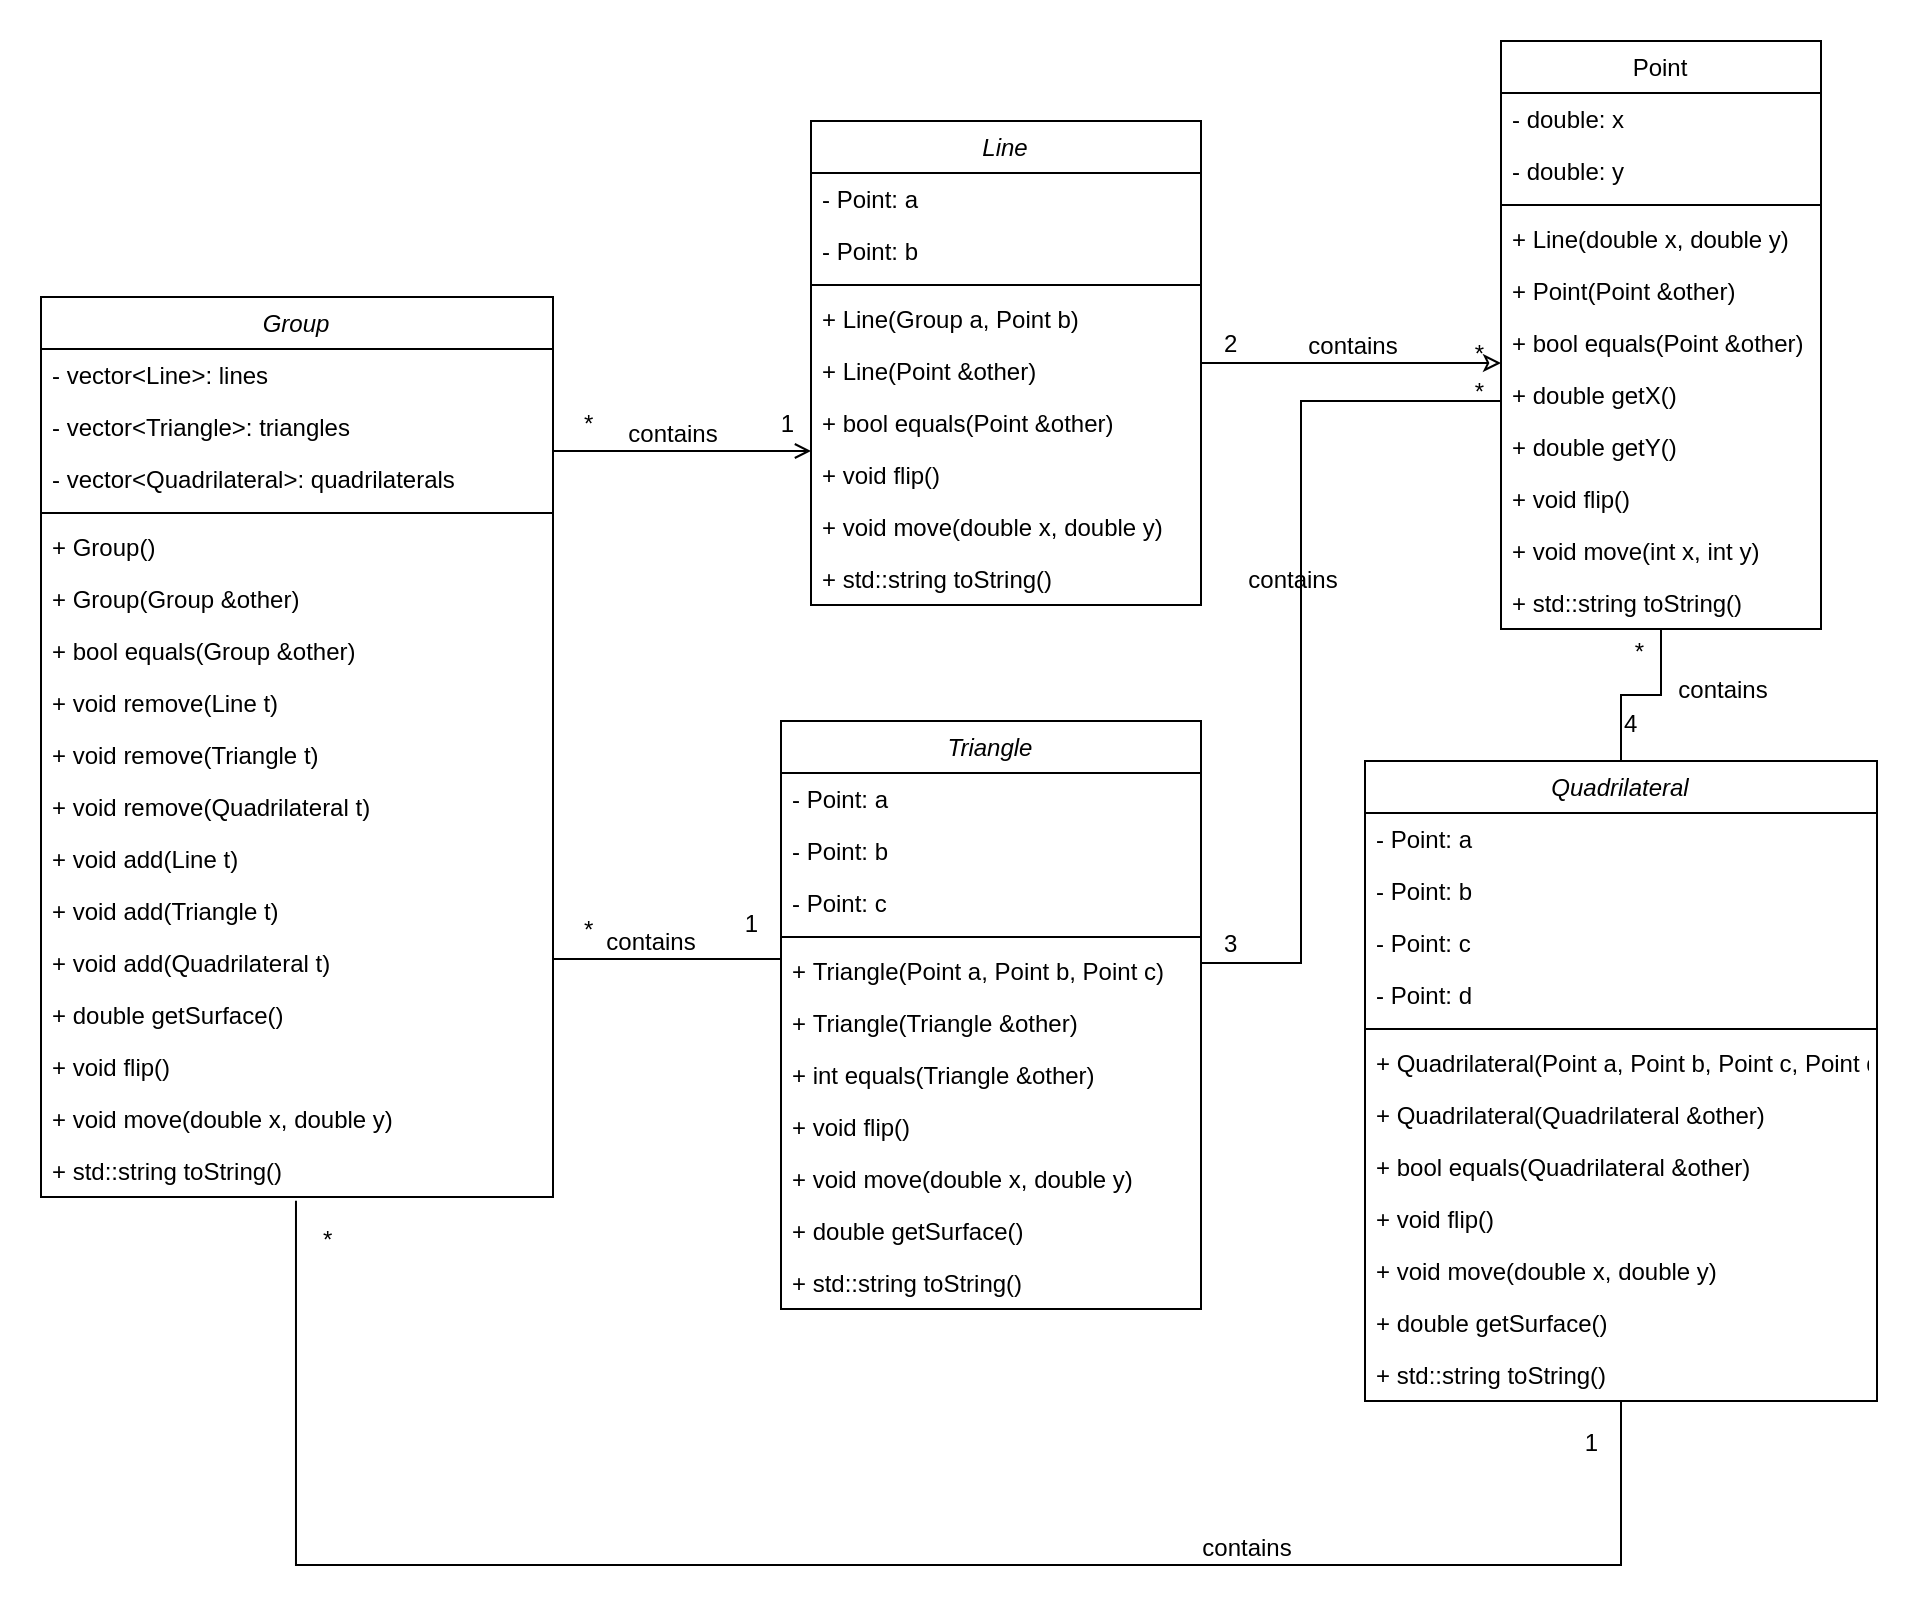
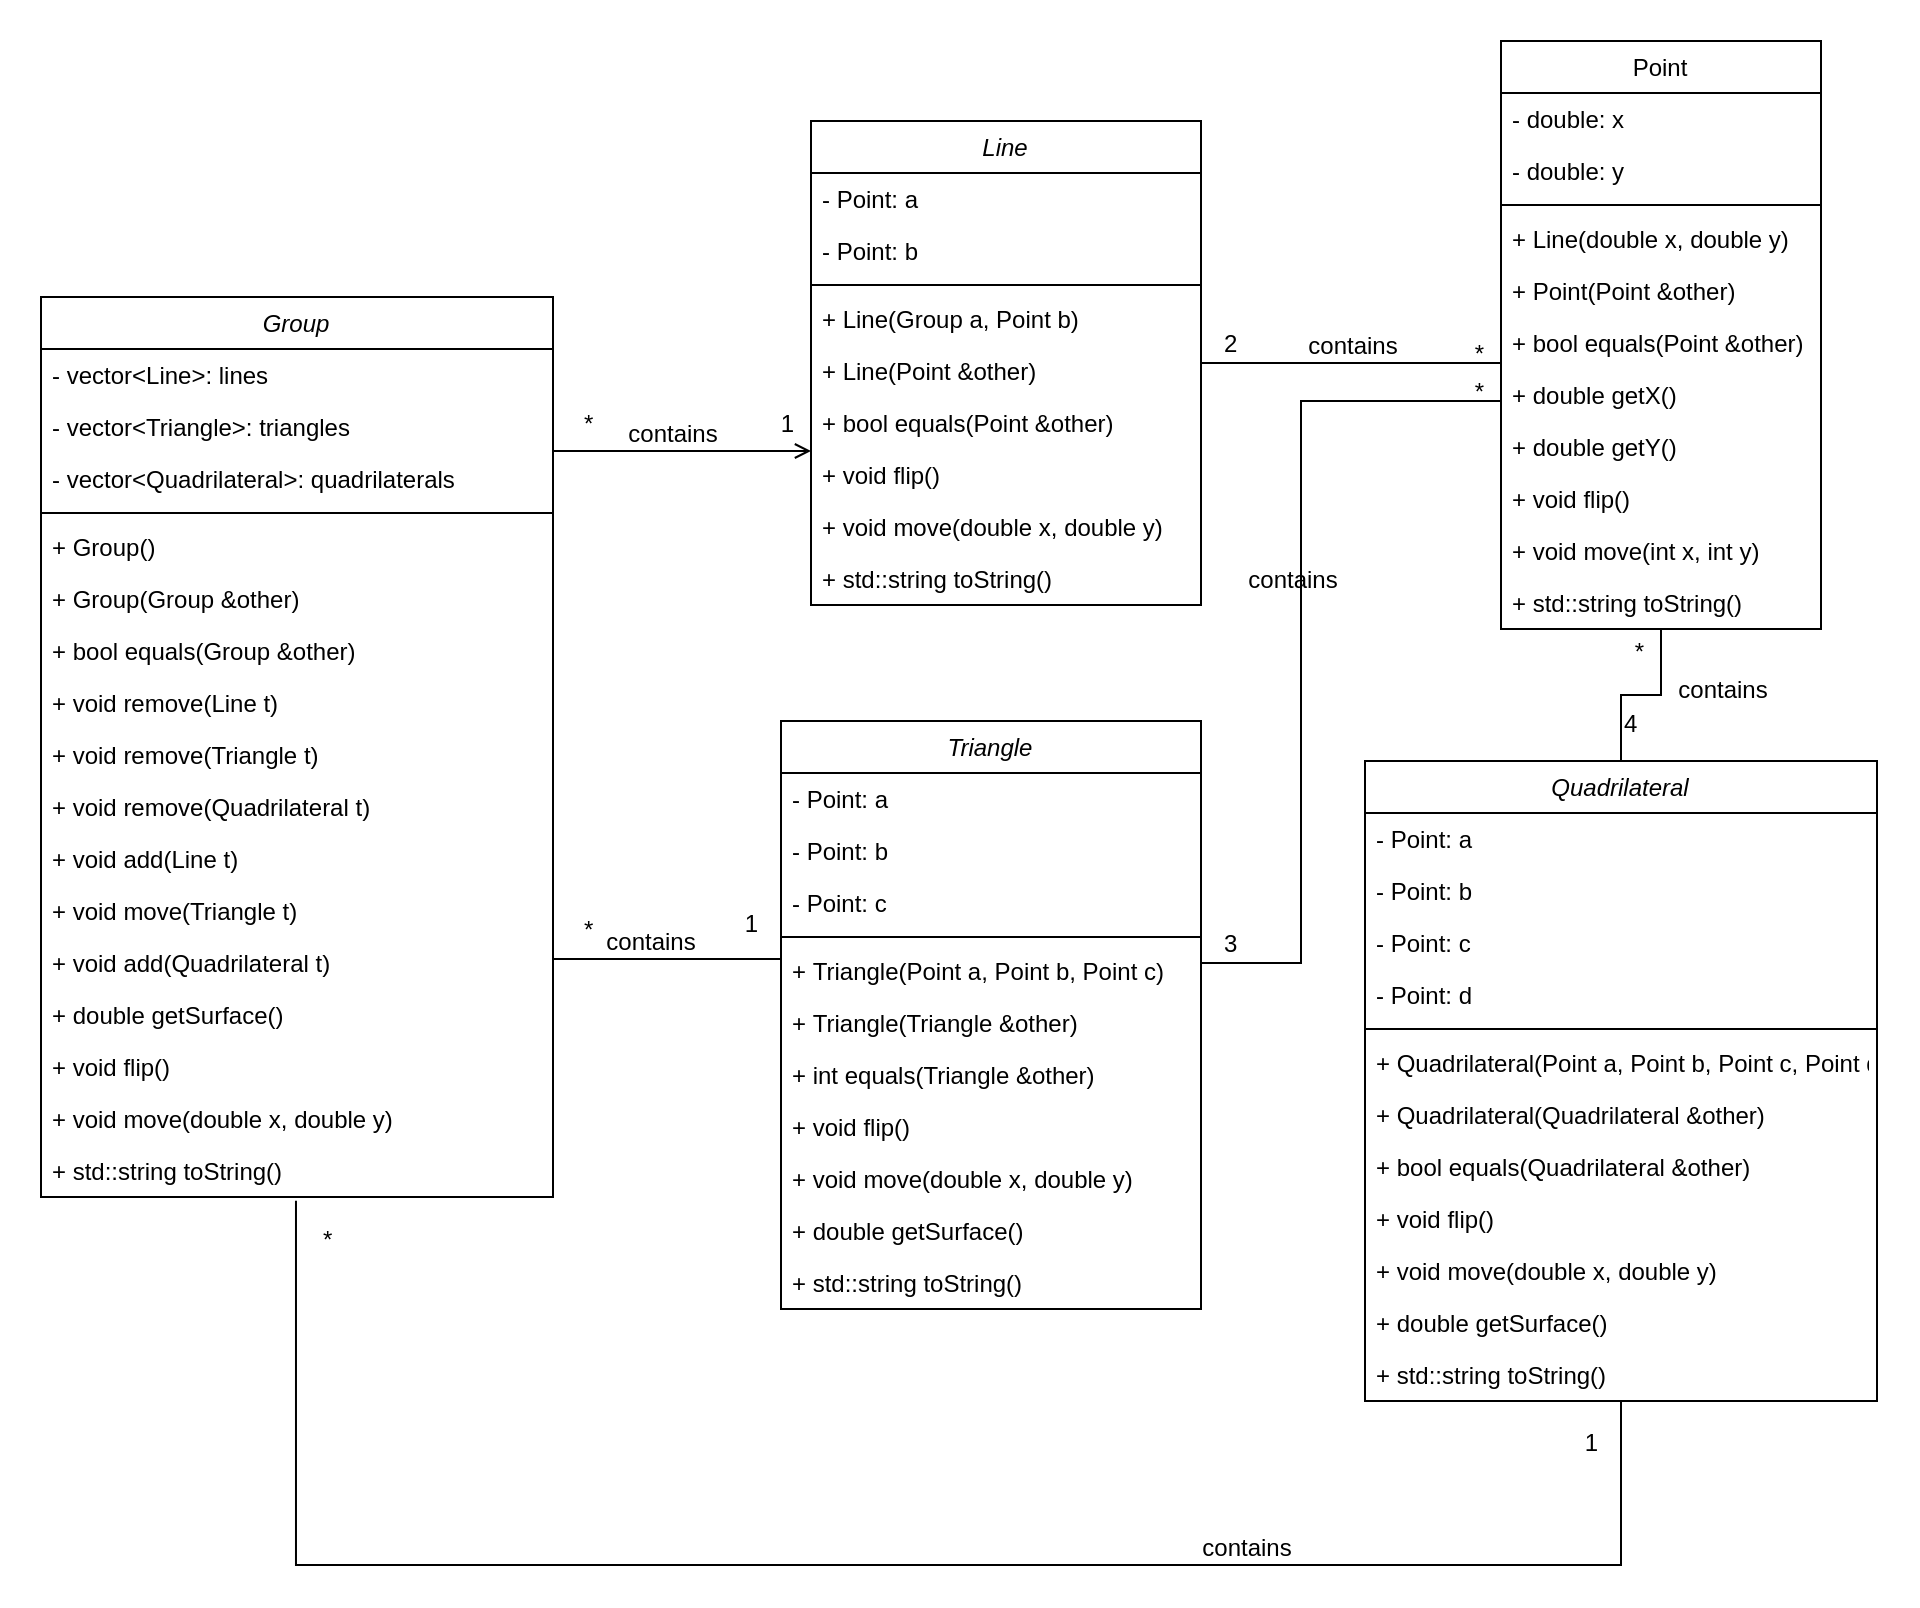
edge "Line" -> "Point": arrowhead classic -> none
node "+ void add(Triangle t)": label "+ void add(Triangle t)" -> "+ void move(Triangle t)"
